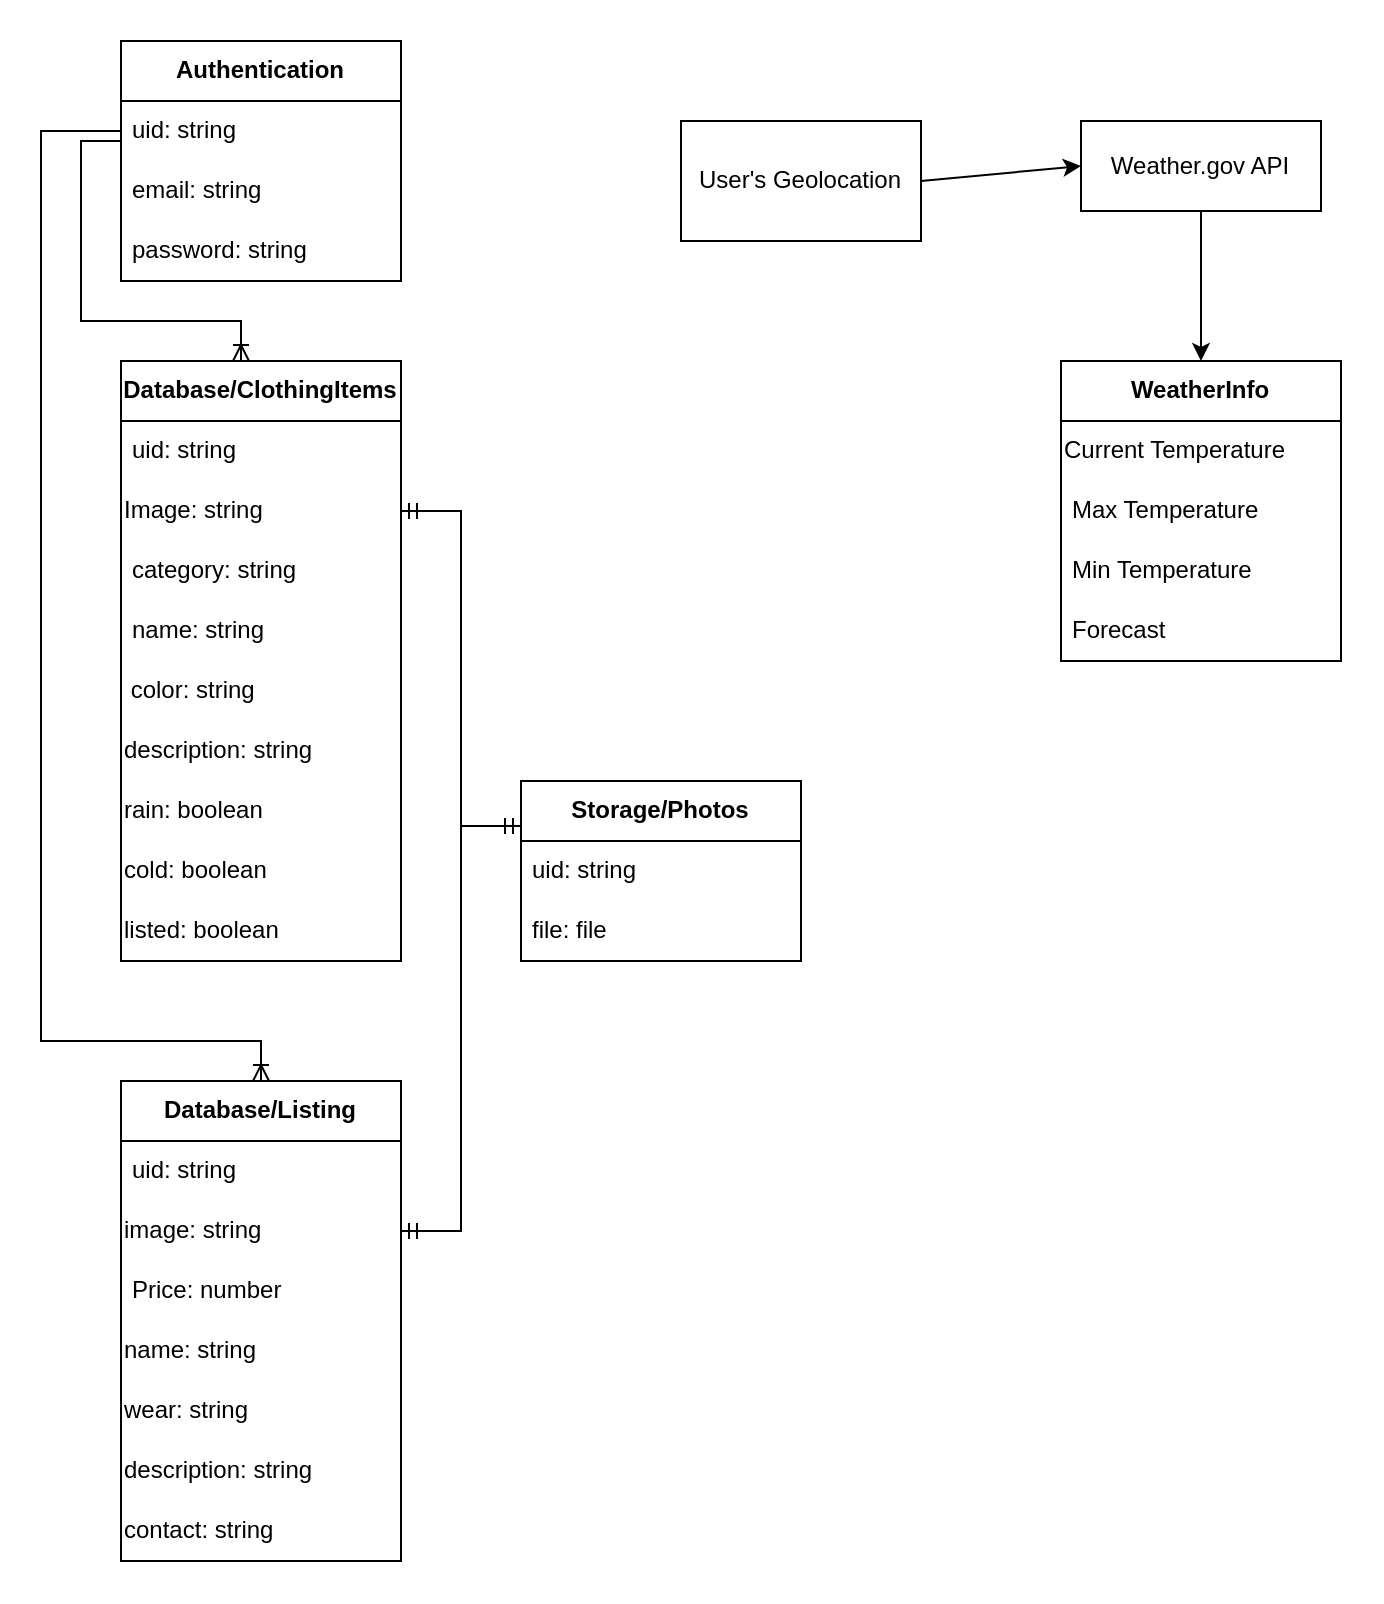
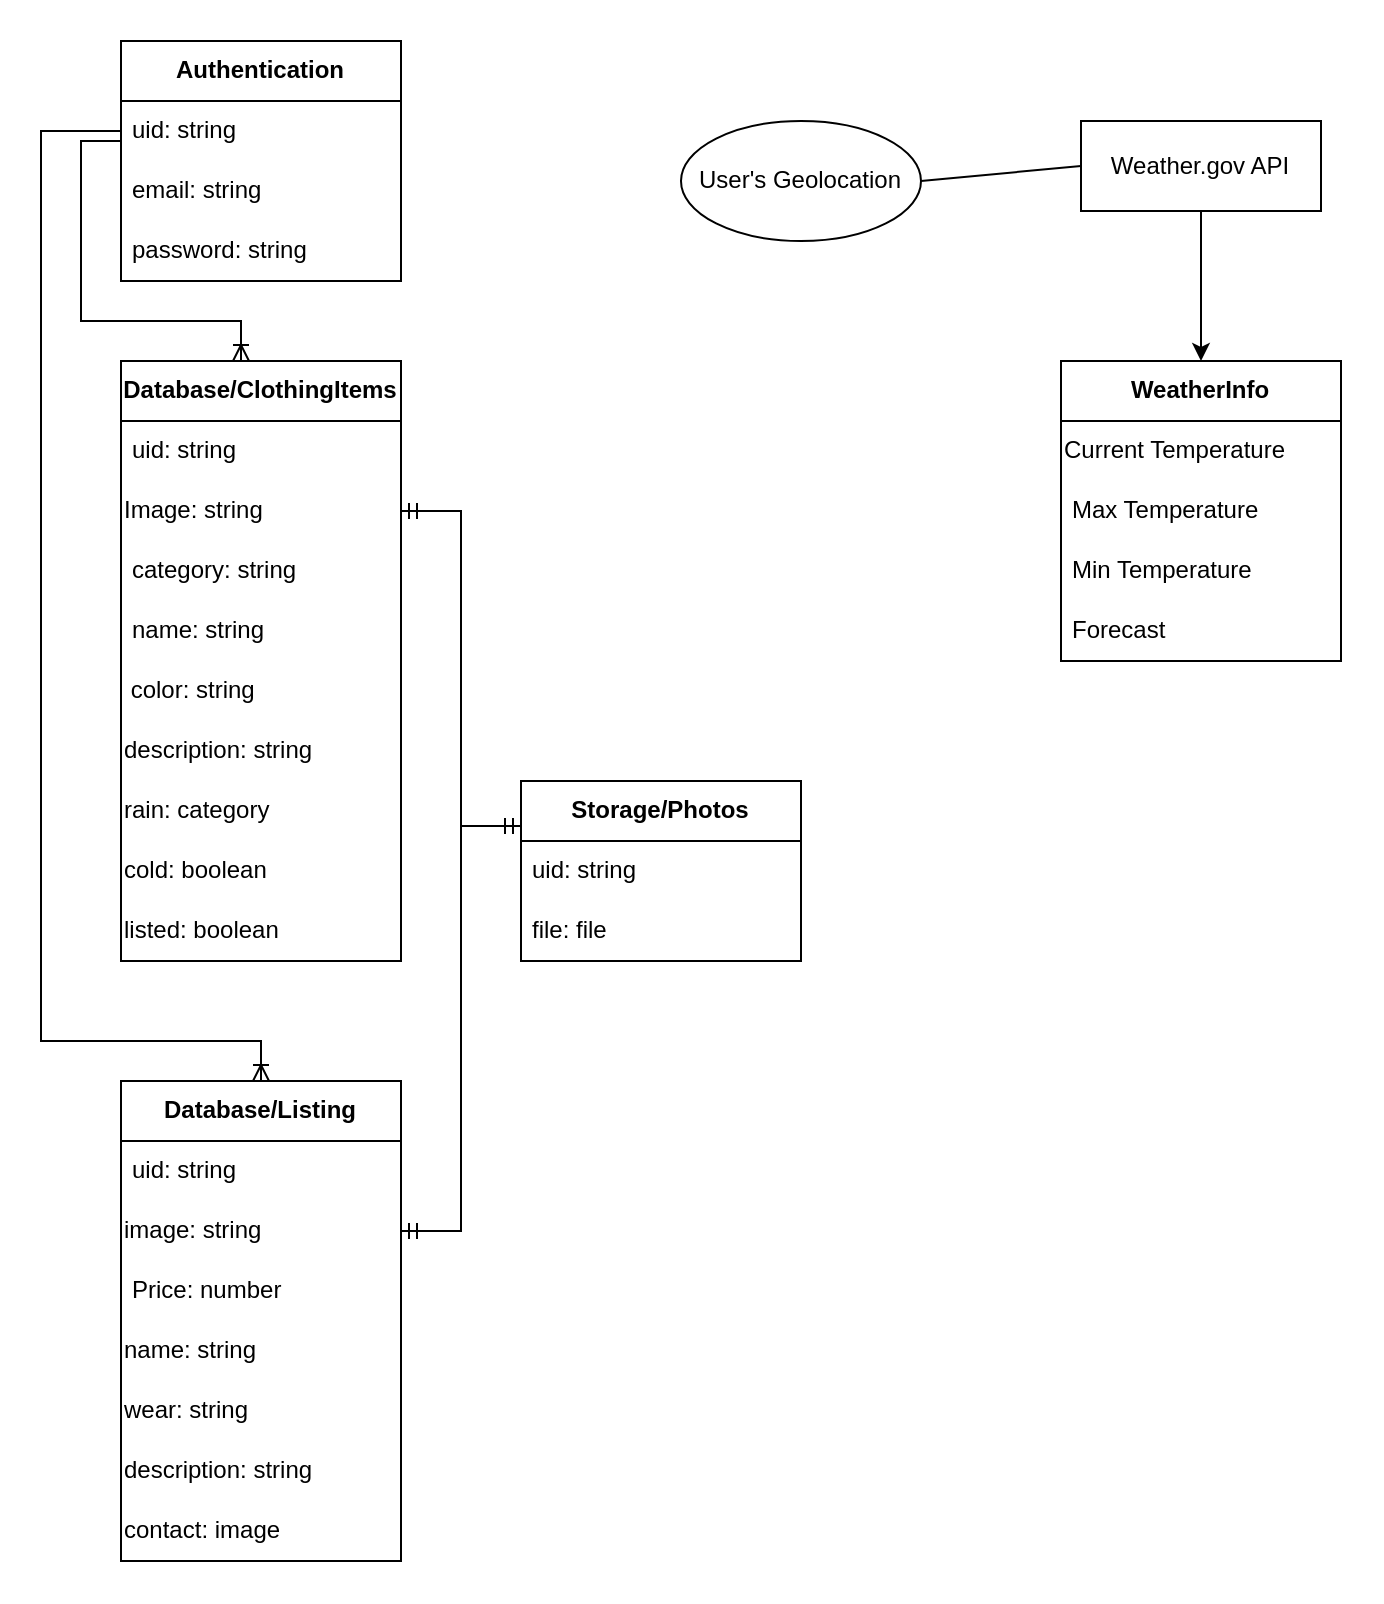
edge "User's Geolocation" -> "Weather.gov API": arrowhead classic -> none
node "User's Geolocation": shape rectangle -> ellipse
node "rain: boolean": label "rain: boolean" -> "rain: category"
node "contact: string": label "contact: string" -> "contact: image"
